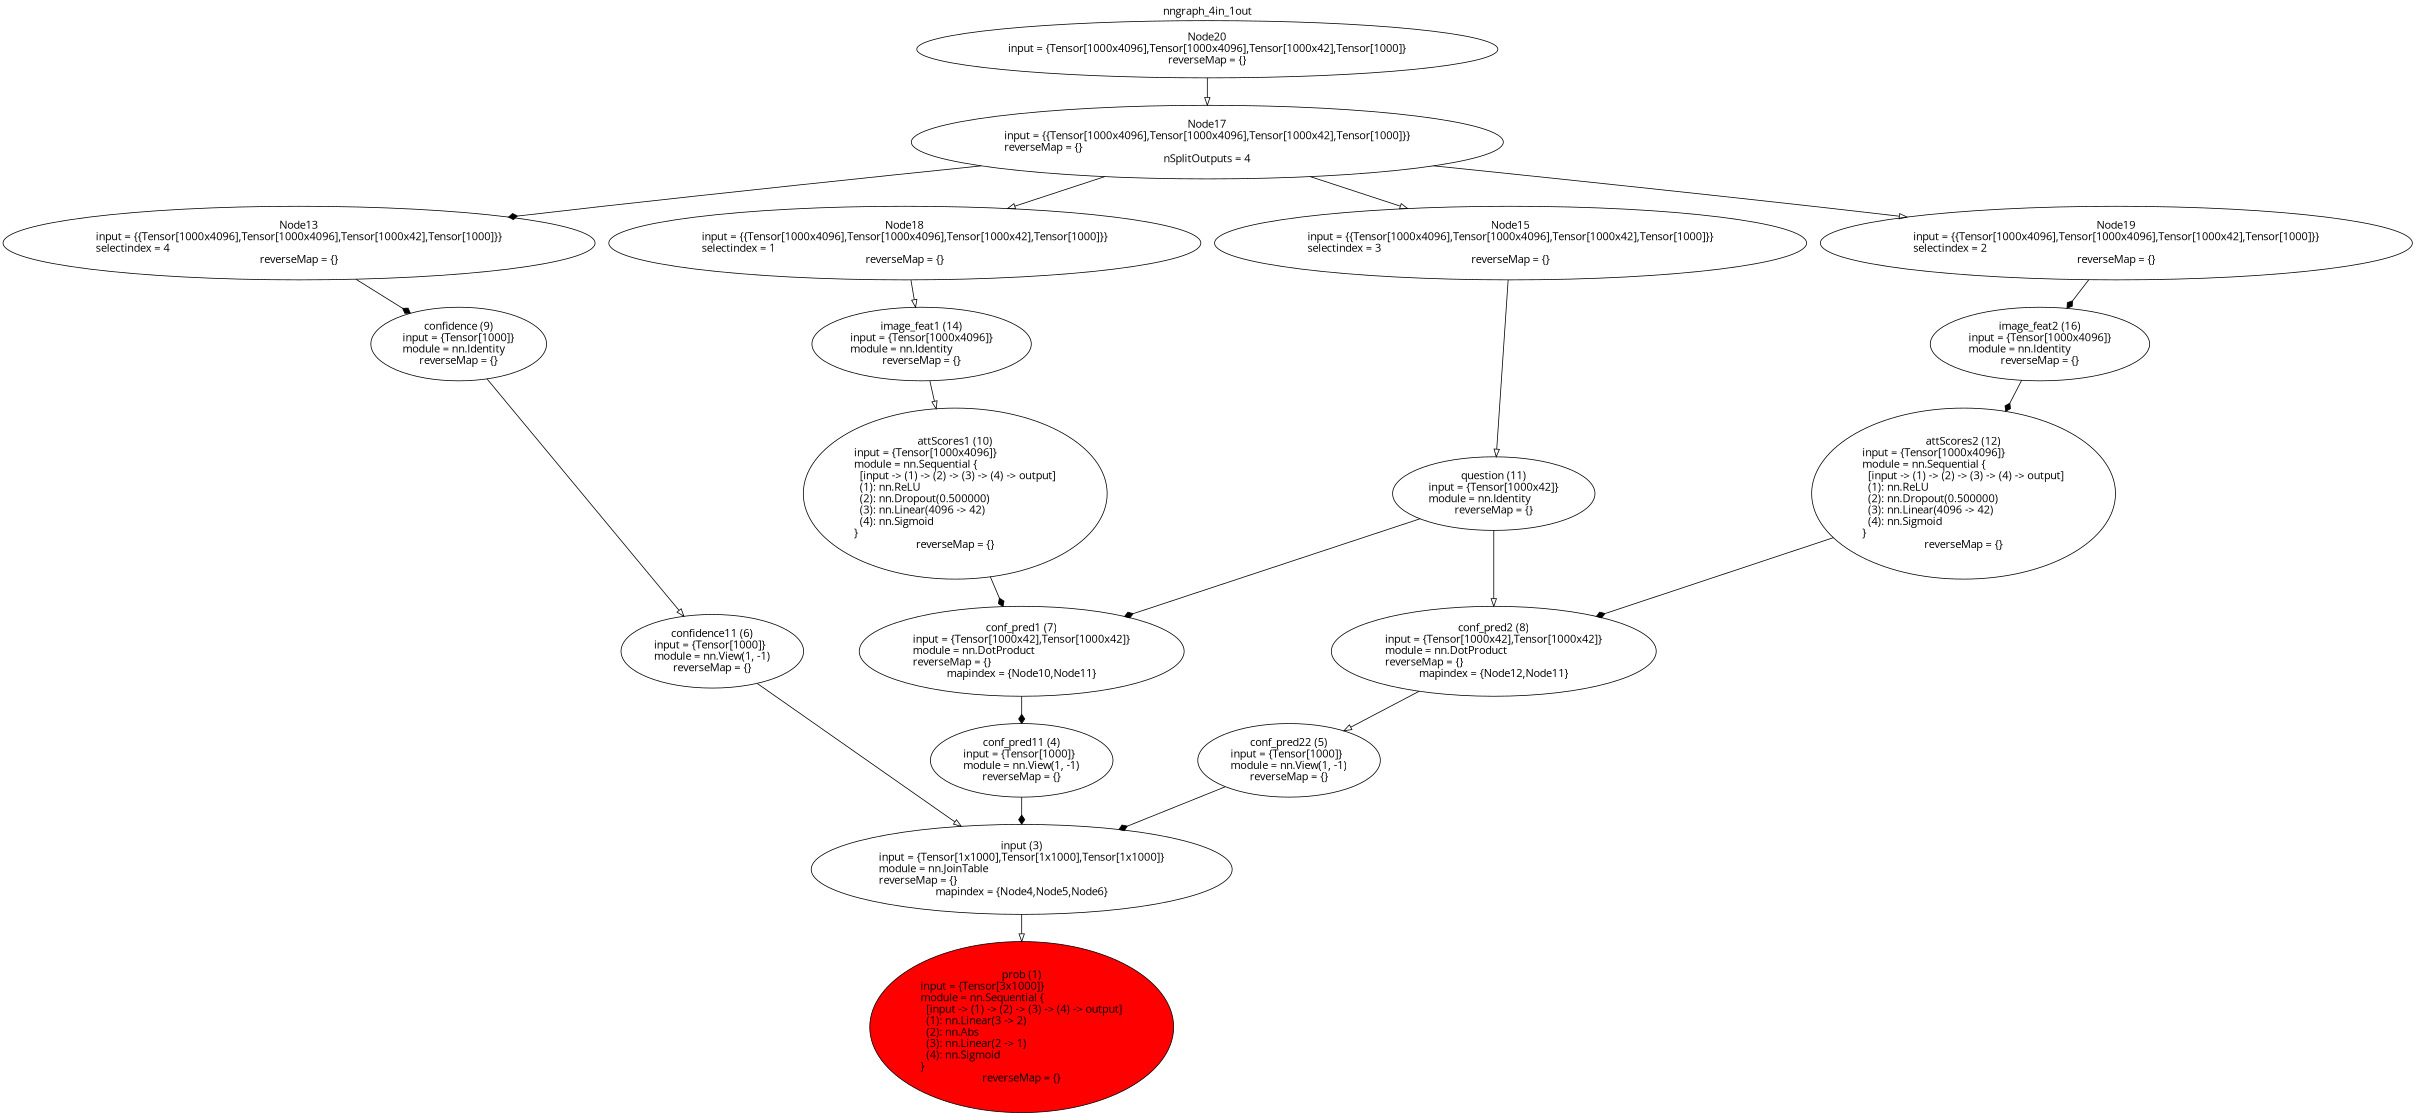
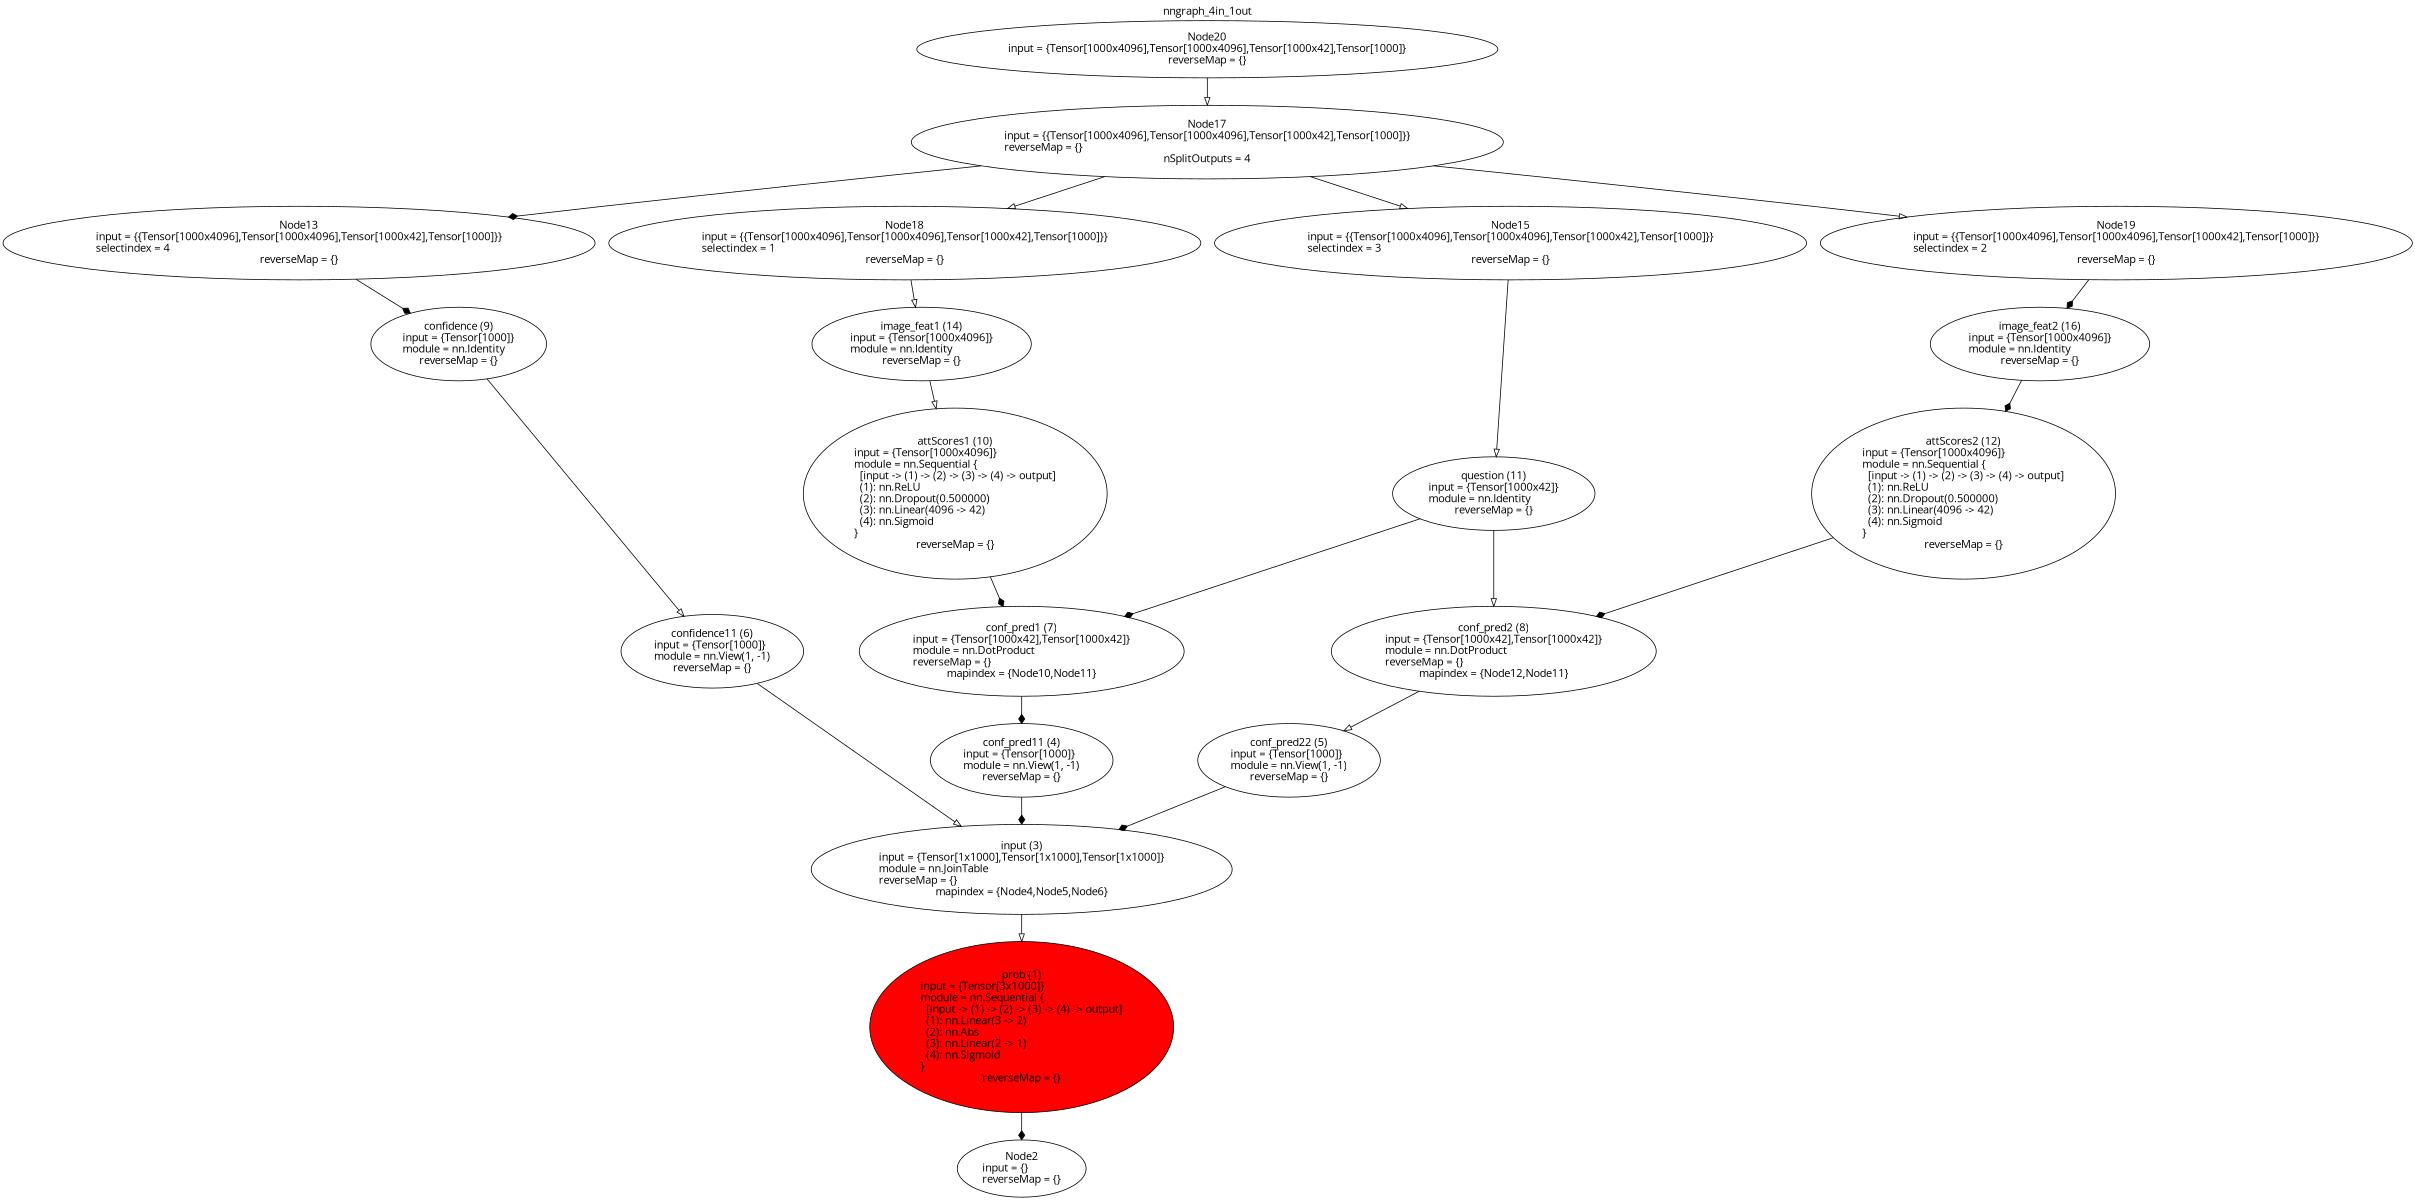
node "Node2 input = {} reverseMap = {}": added
